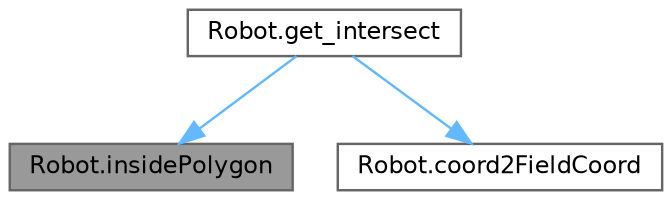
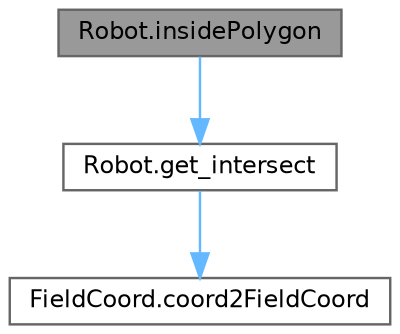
edge "Robot.get_intersect" -> "Robot.insidePolygon": reversed
node "Robot.coord2FieldCoord": label "Robot.coord2FieldCoord" -> "FieldCoord.coord2FieldCoord"
